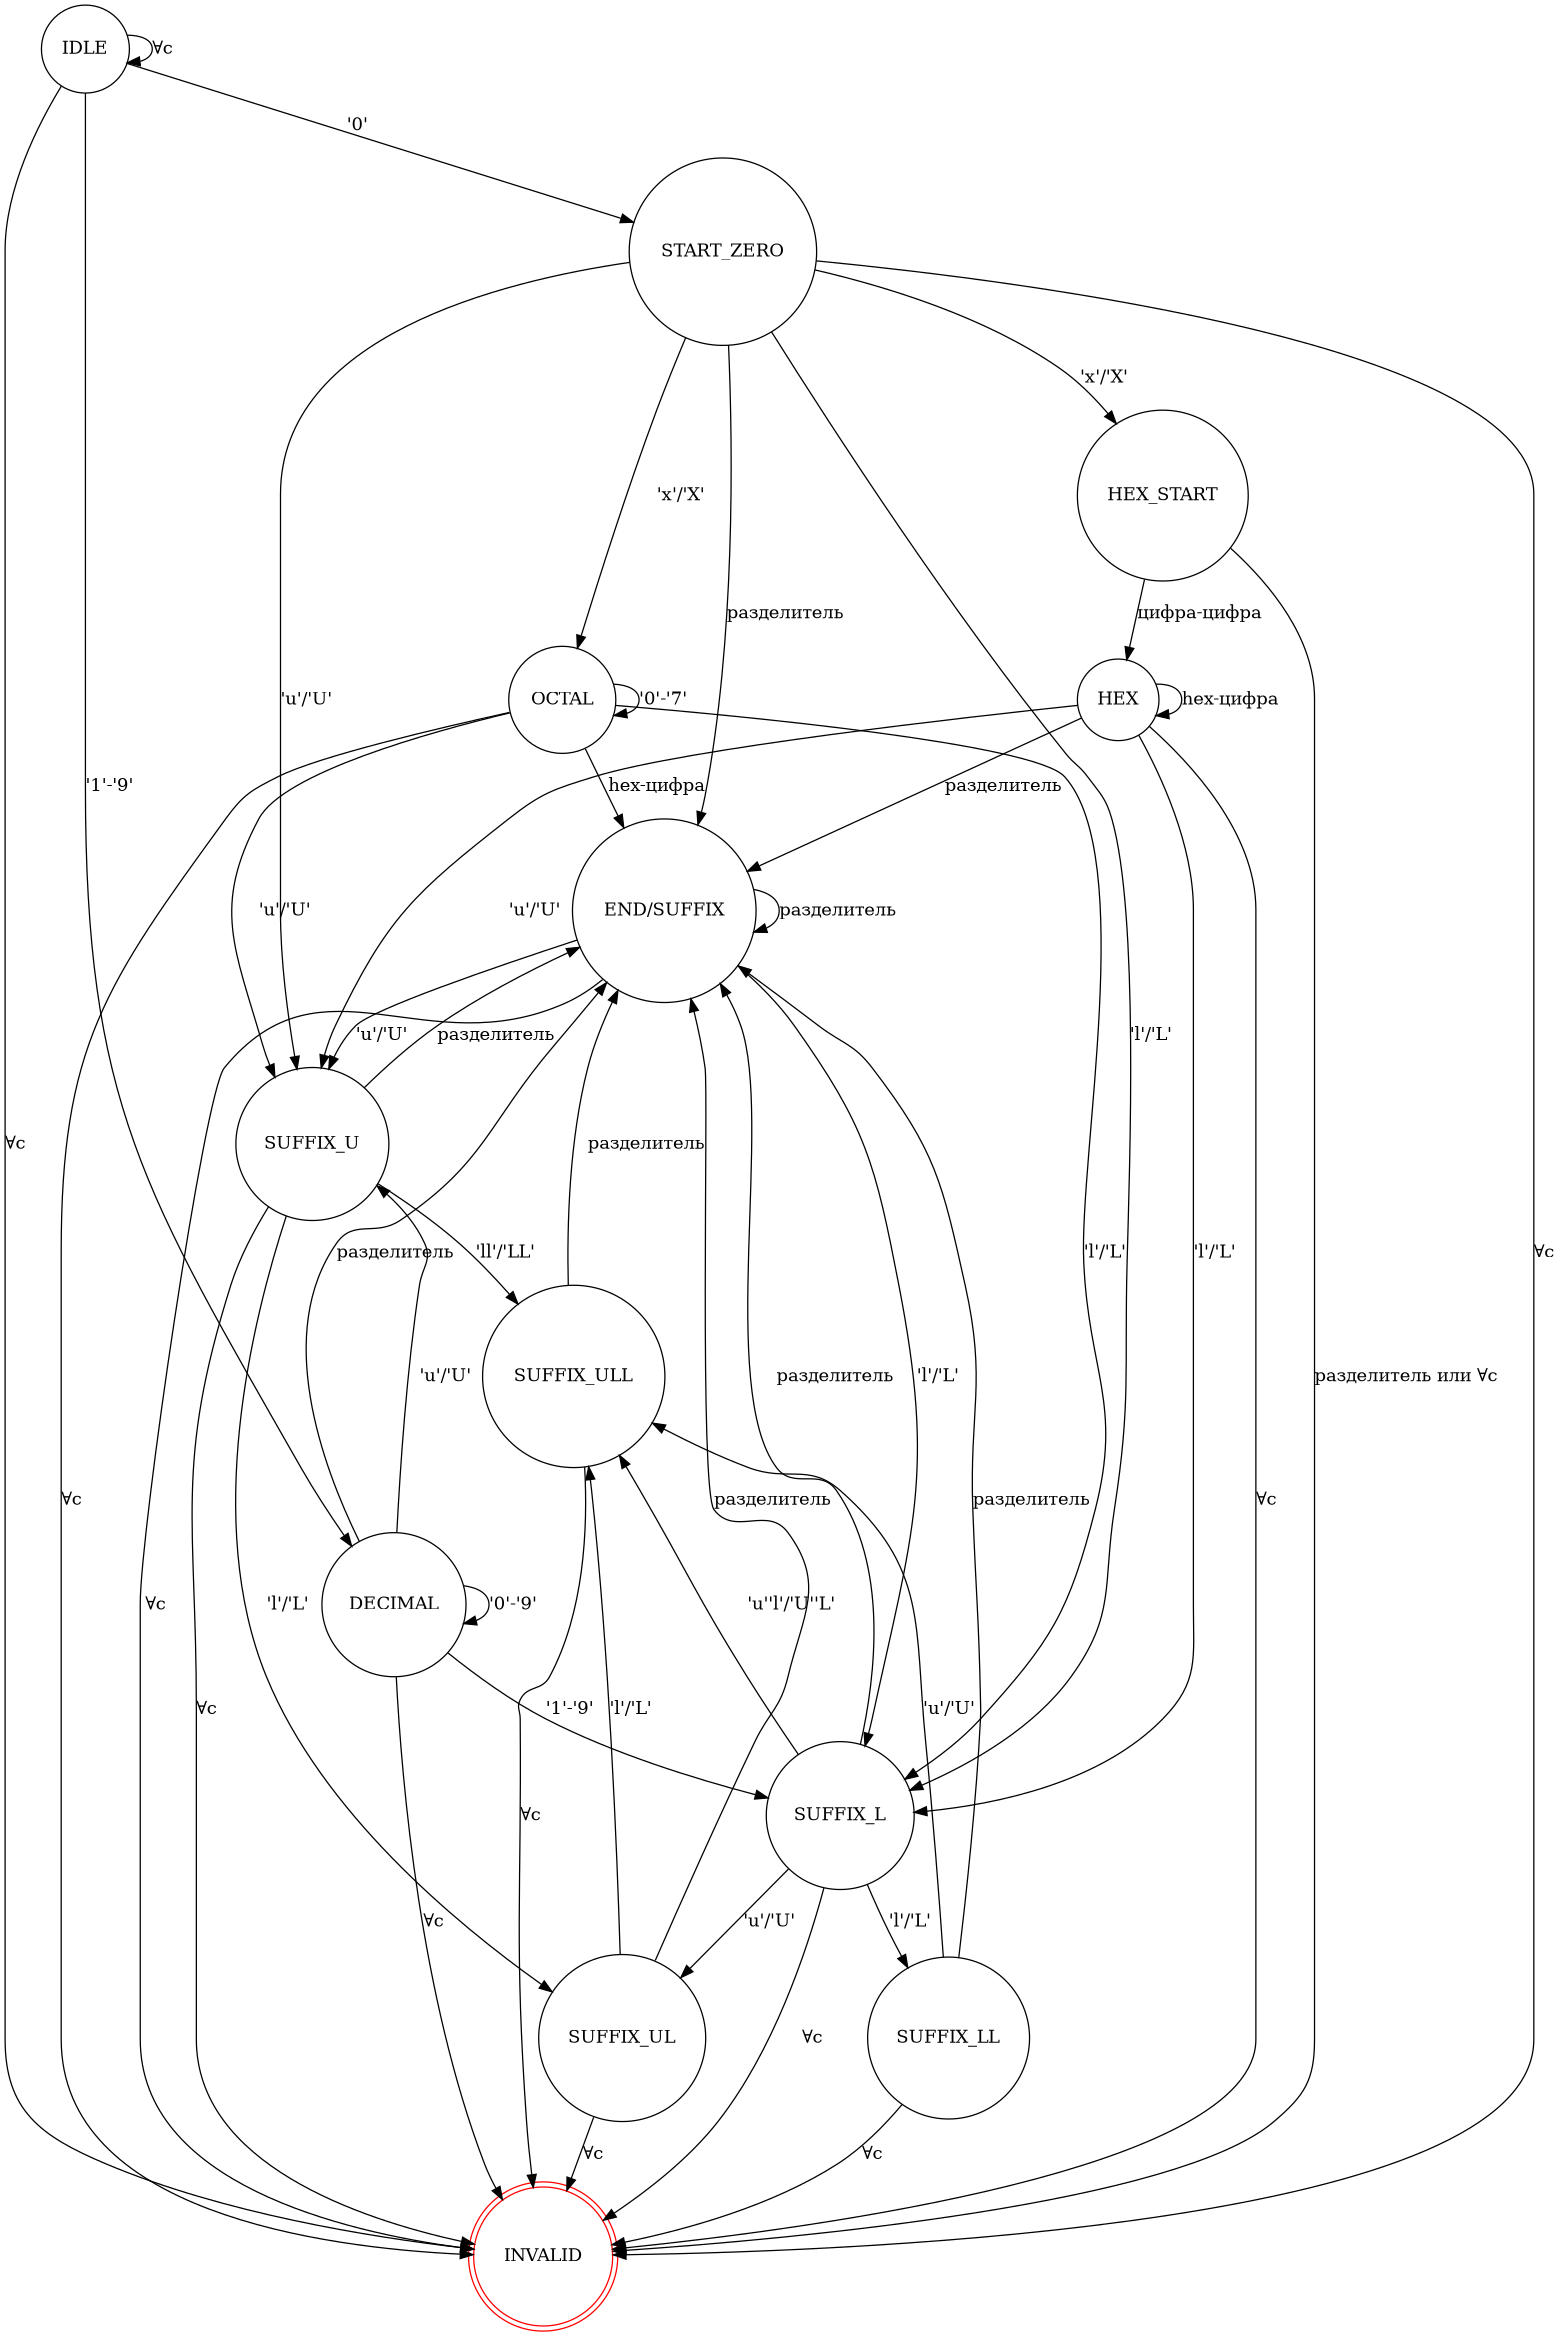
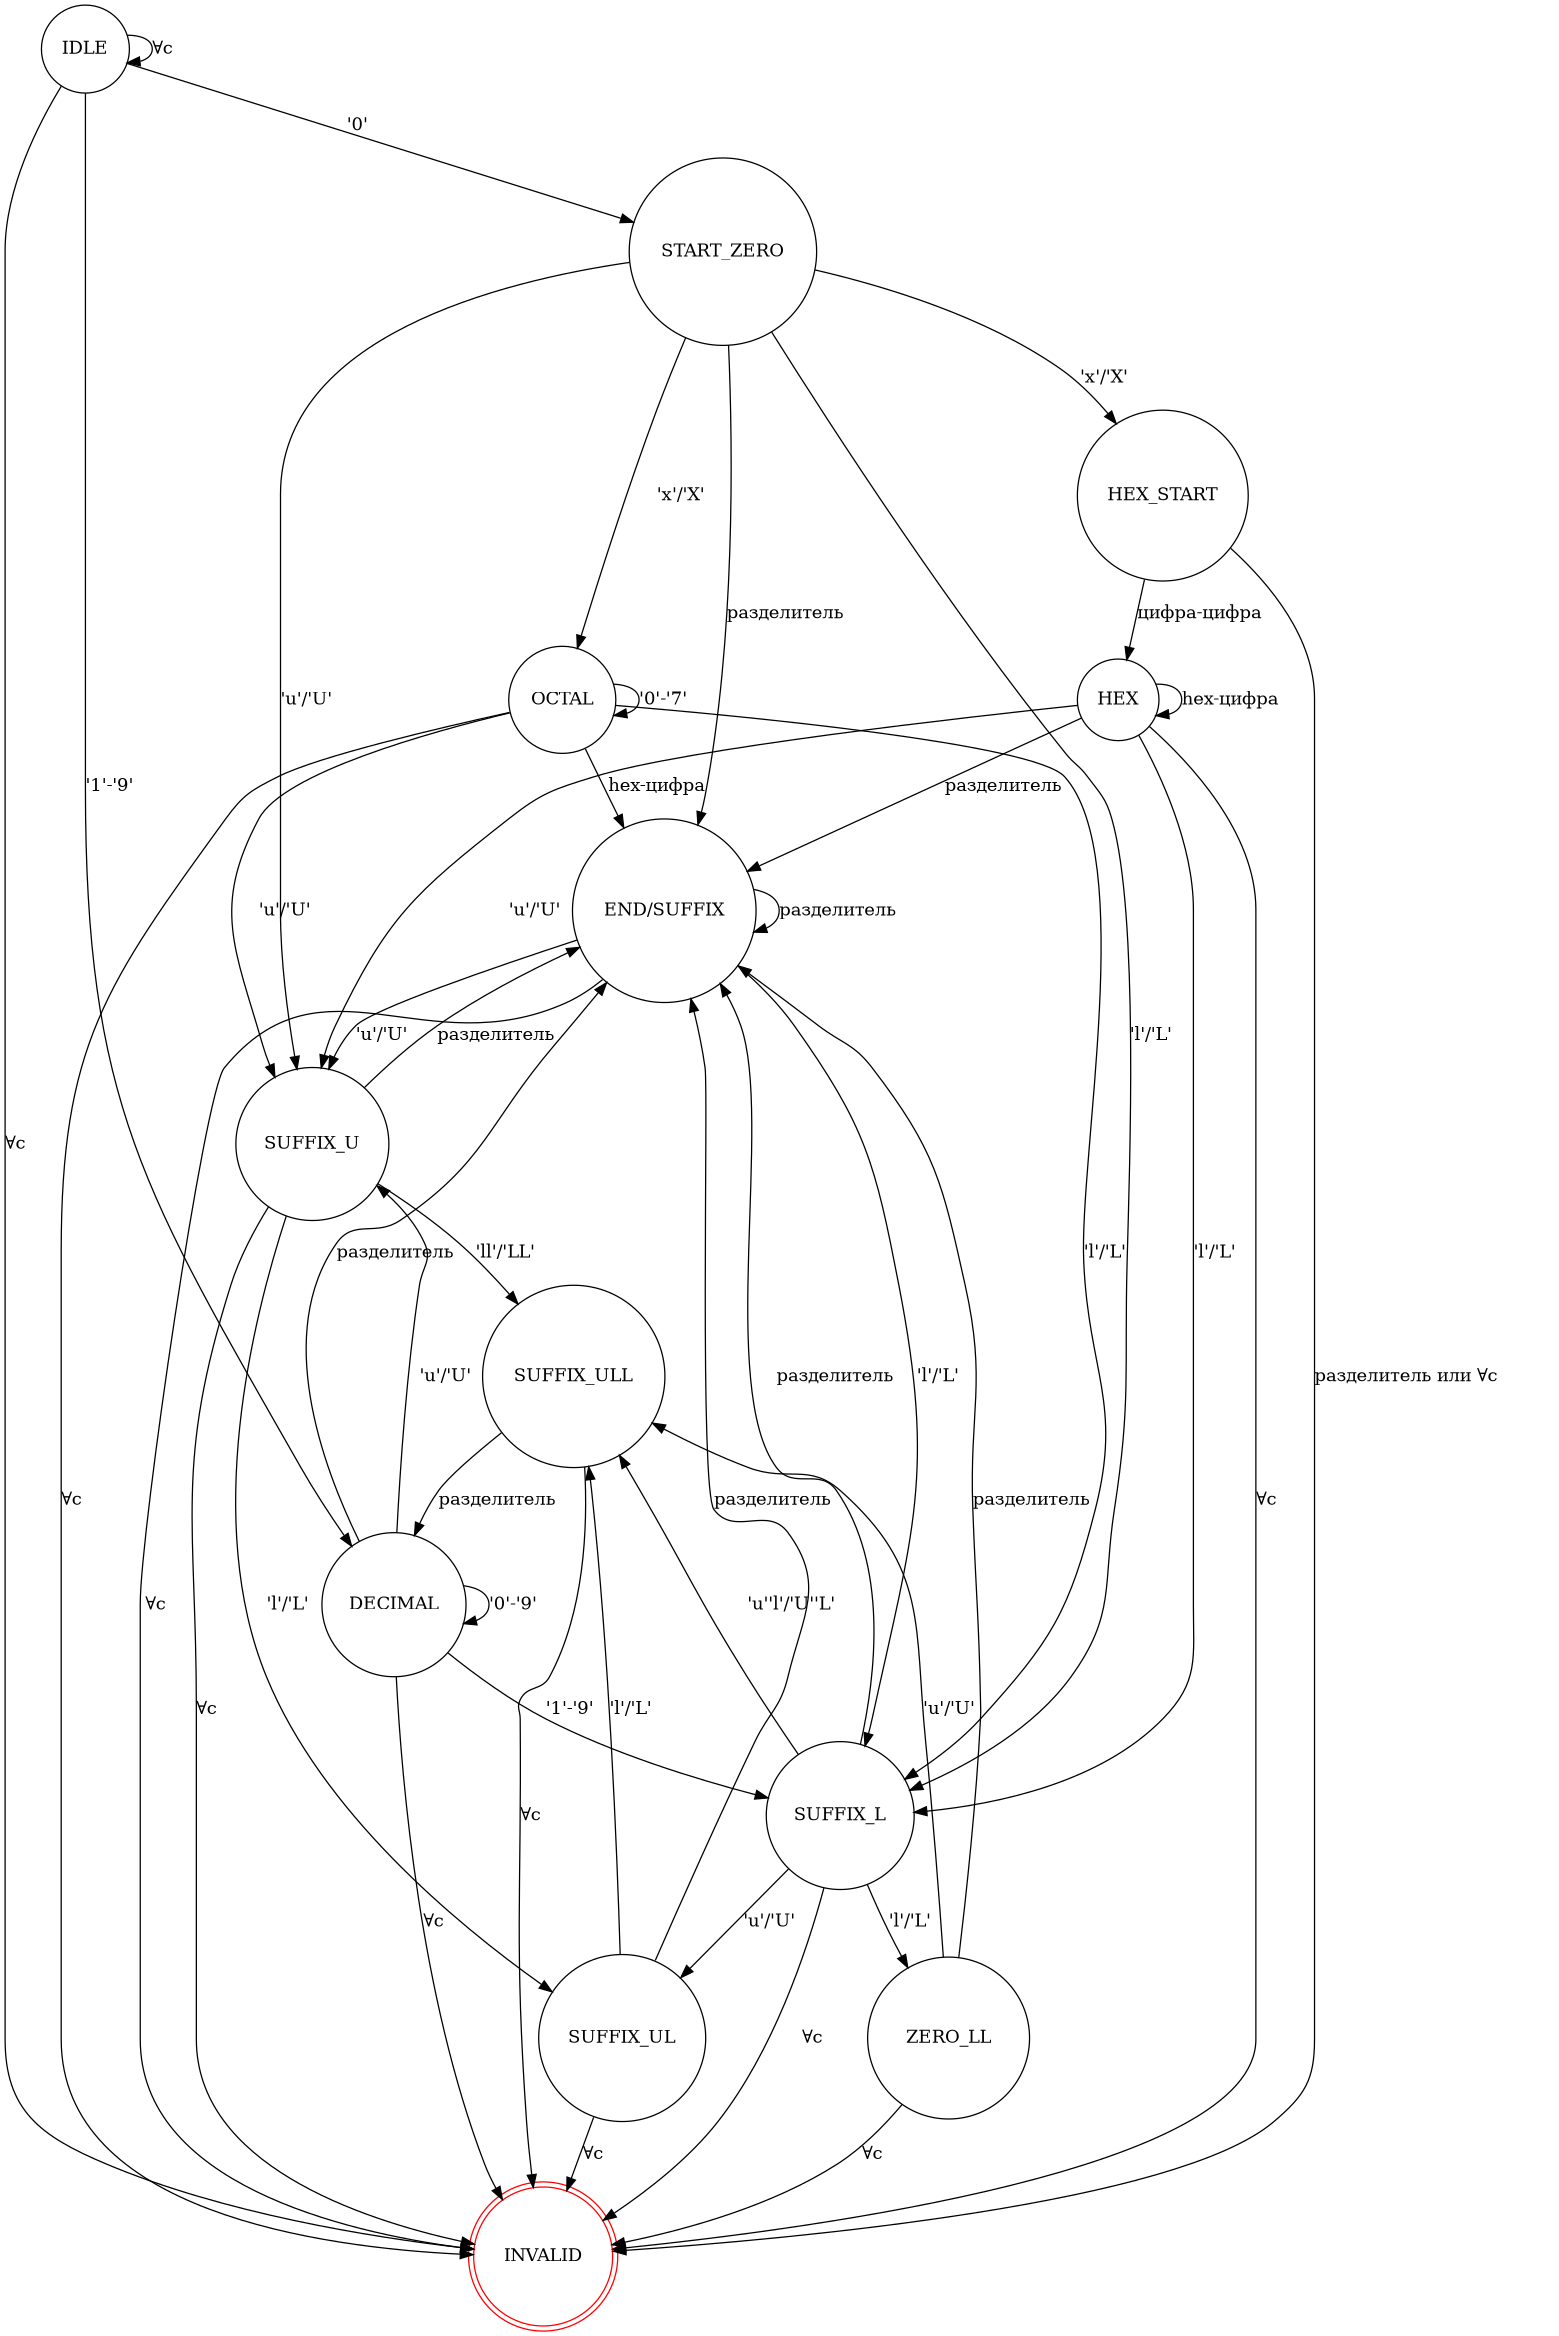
edge "SUFFIX_ULL" -> "END/SUFFIX": now "SUFFIX_ULL" -> "DECIMAL"
edge "START_ZERO" -> "INVALID": removed, label "∀c"
node "SUFFIX_LL": label "SUFFIX_LL" -> "ZERO_LL"
